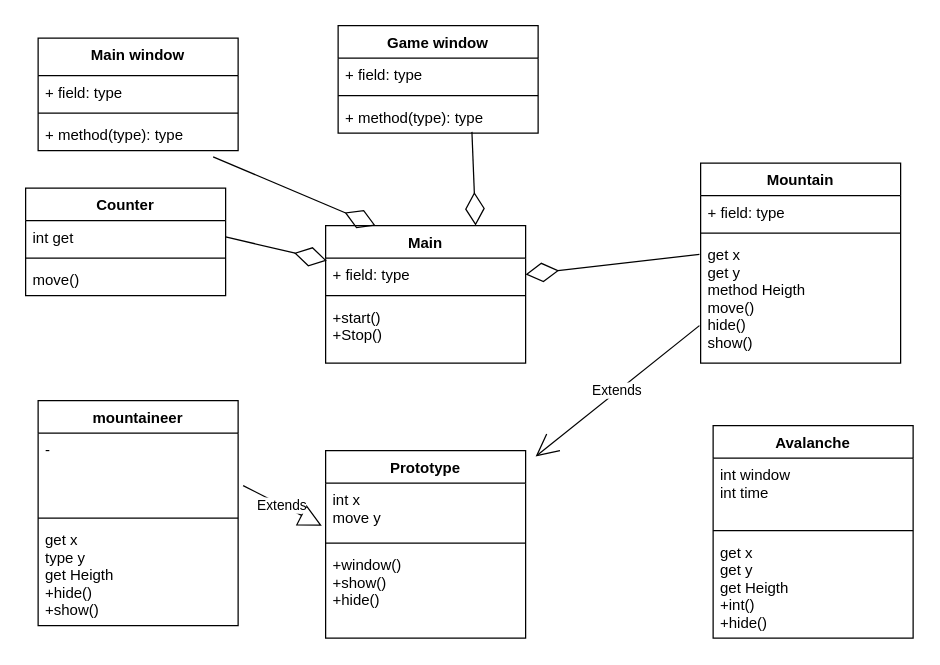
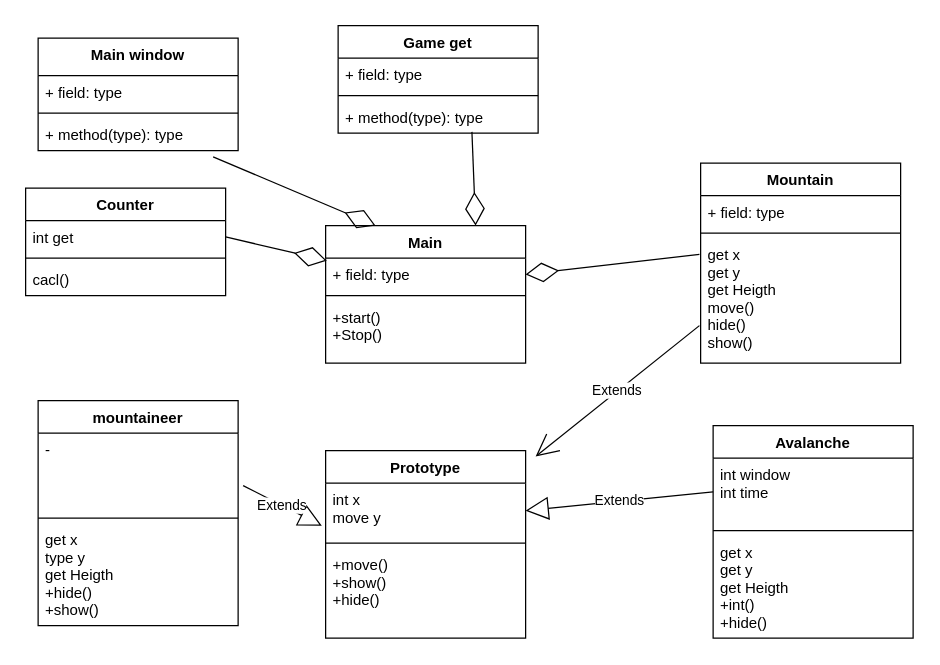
node "Game window": label "Game window" -> "Game get"
node "get x get y method Heigth move() hide() show()": label "get x get y method Heigth move() hide() show()" -> "get x get y get Heigth move() hide() show()"
node "move()": label "move()" -> "cacl()"
edge "int window int time" -> "int x move y": added, label "Extends"
node "+window() +show() +hide()": label "+window() +show() +hide()" -> "+move() +show() +hide()"
